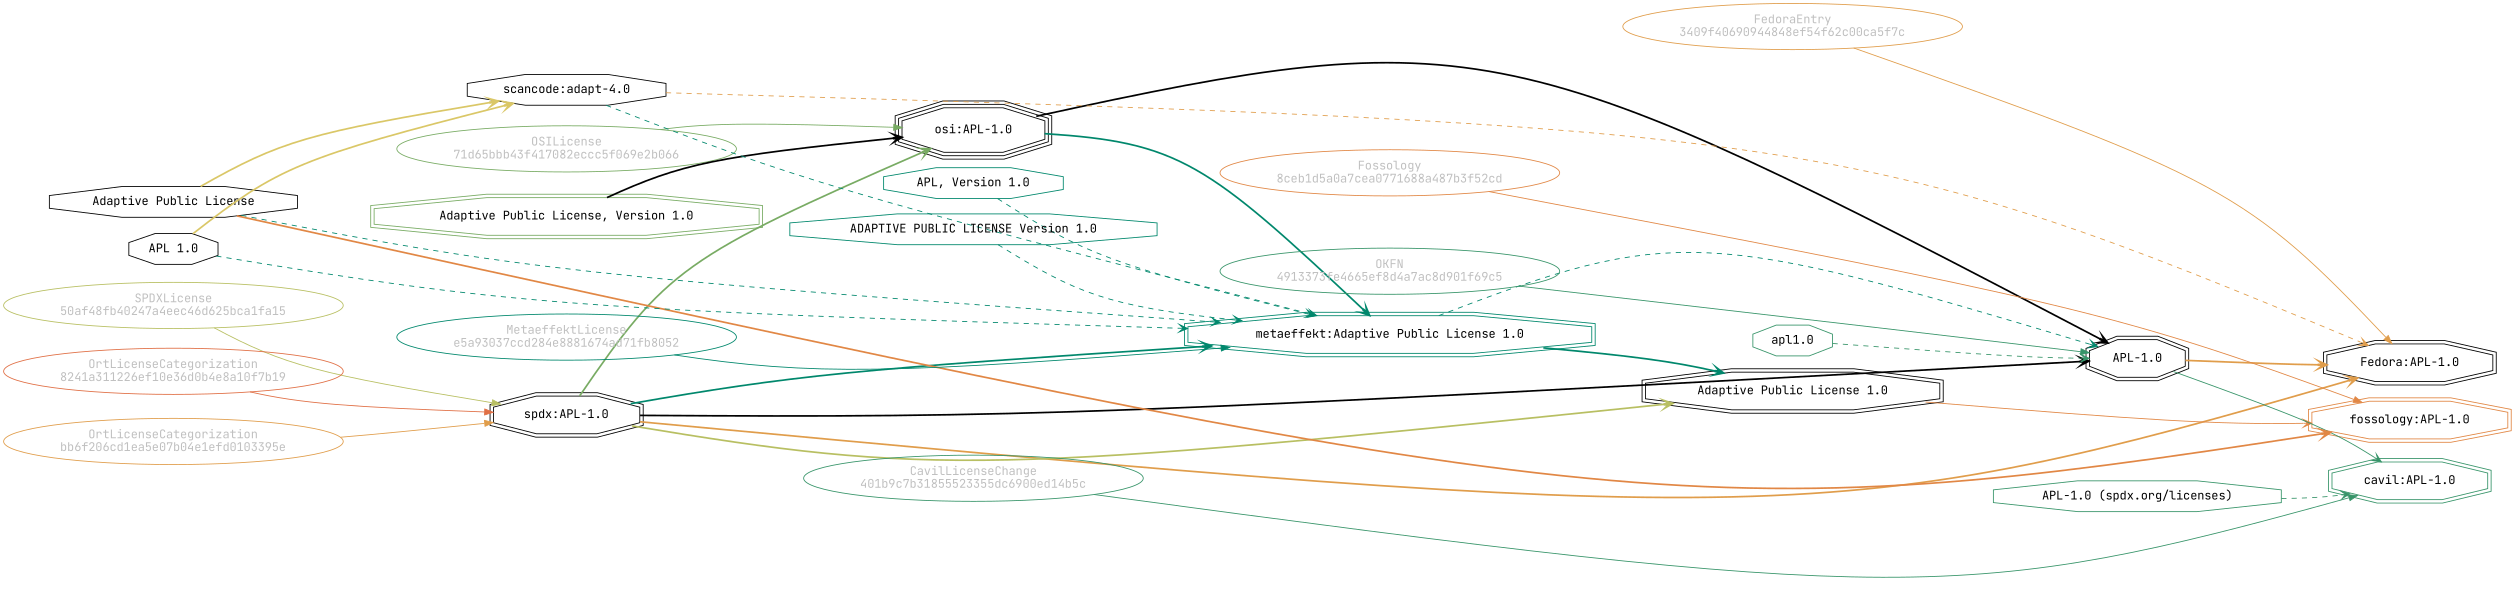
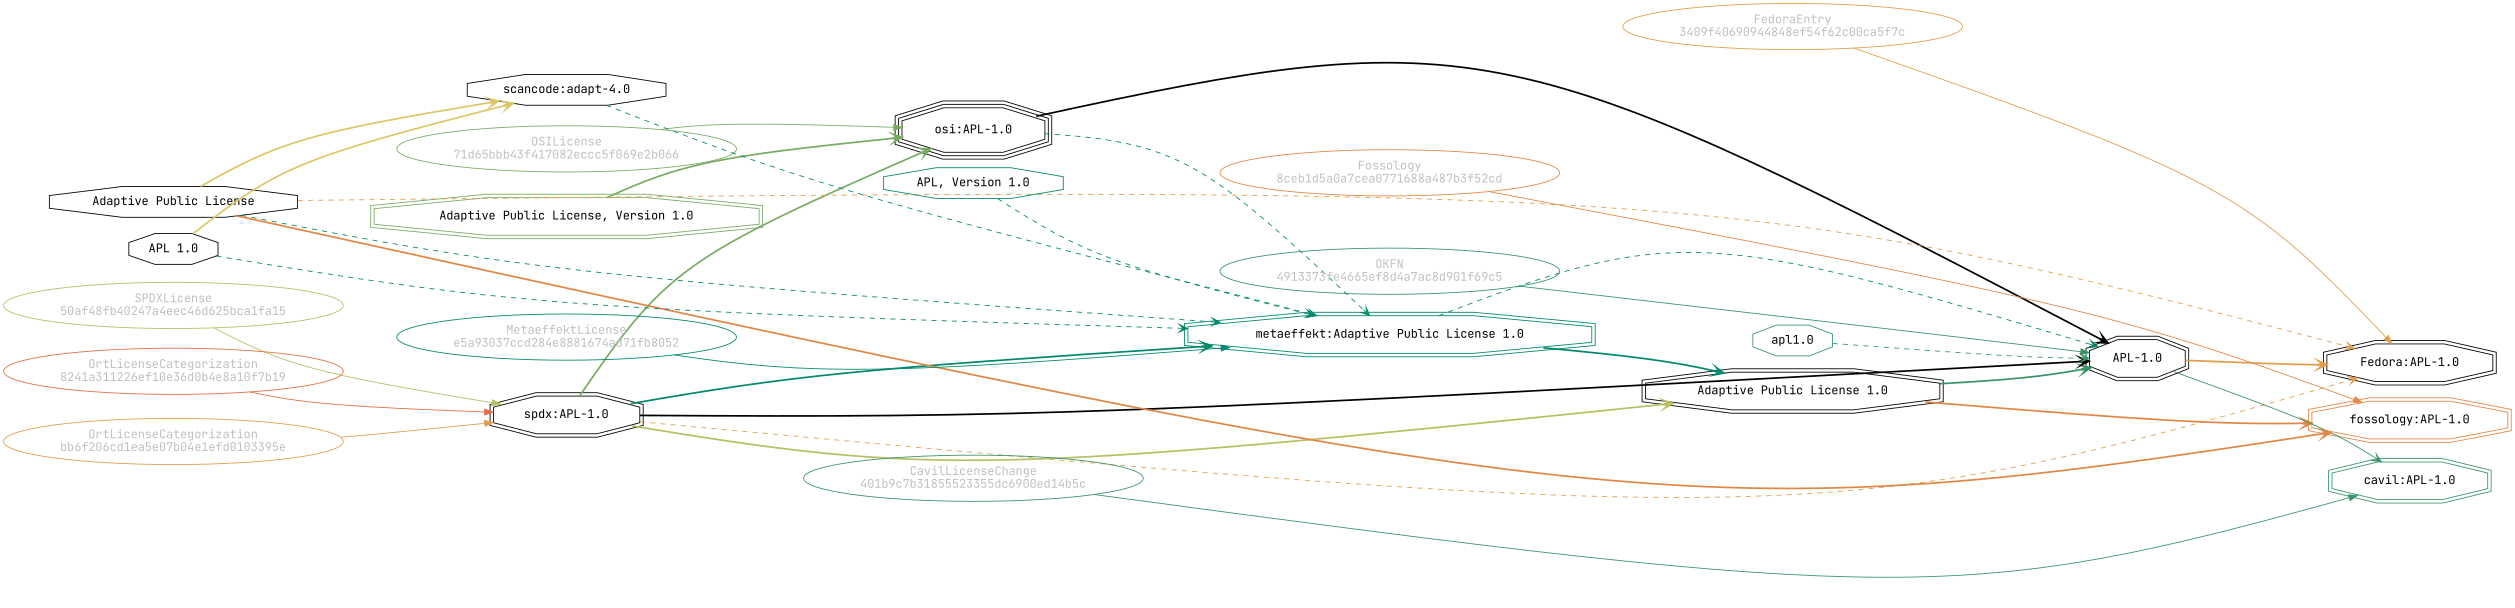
edge "scancode:adapt-4.0" -> "Fedora:APL-1.0": now "Adaptive Public License" -> "Fedora:APL-1.0"
edge "Adaptive Public License, Version 1.0" -> "osi:APL-1.0": color black -> #78ab63
edge "osi:APL-1.0" -> "metaeffekt:Adaptive Public License 1.0": style bold -> dashed
node "ADAPTIVE PUBLIC LICENSE Version 1.0": removed
edge "Adaptive Public License 1.0" -> "APL-1.0": added
edge "Adaptive Public License 1.0" -> "fossology:APL-1.0": style solid -> bold
edge "spdx:APL-1.0" -> "Fedora:APL-1.0": style bold -> dashed
node "APL-1.0 (spdx.org/licenses)": removed
